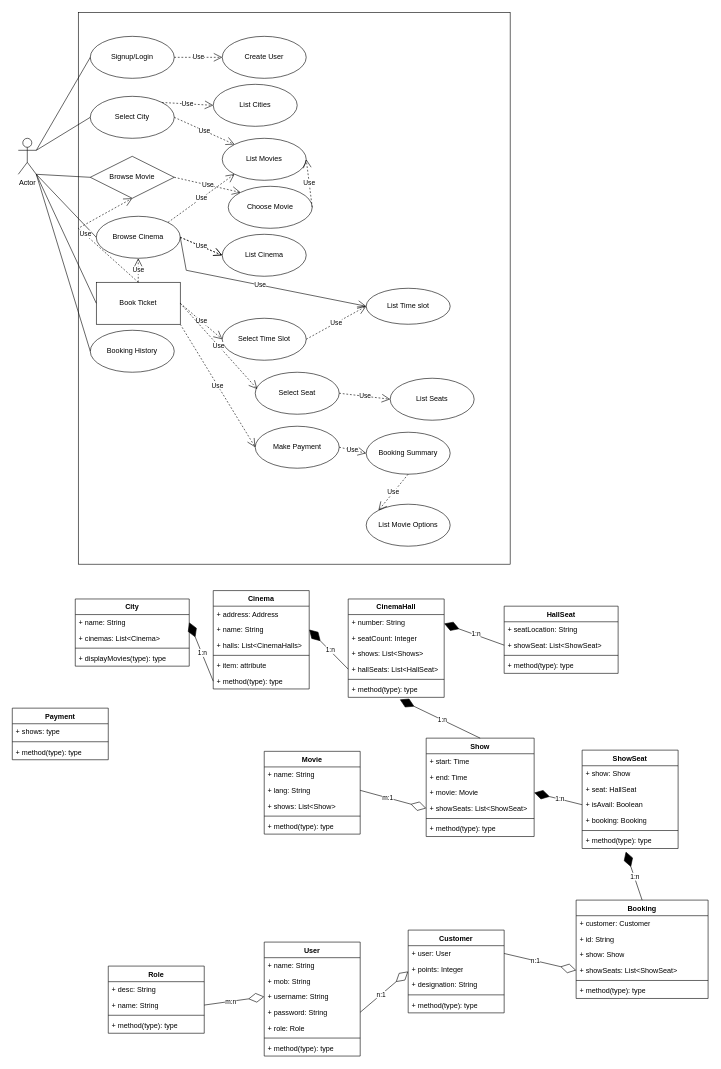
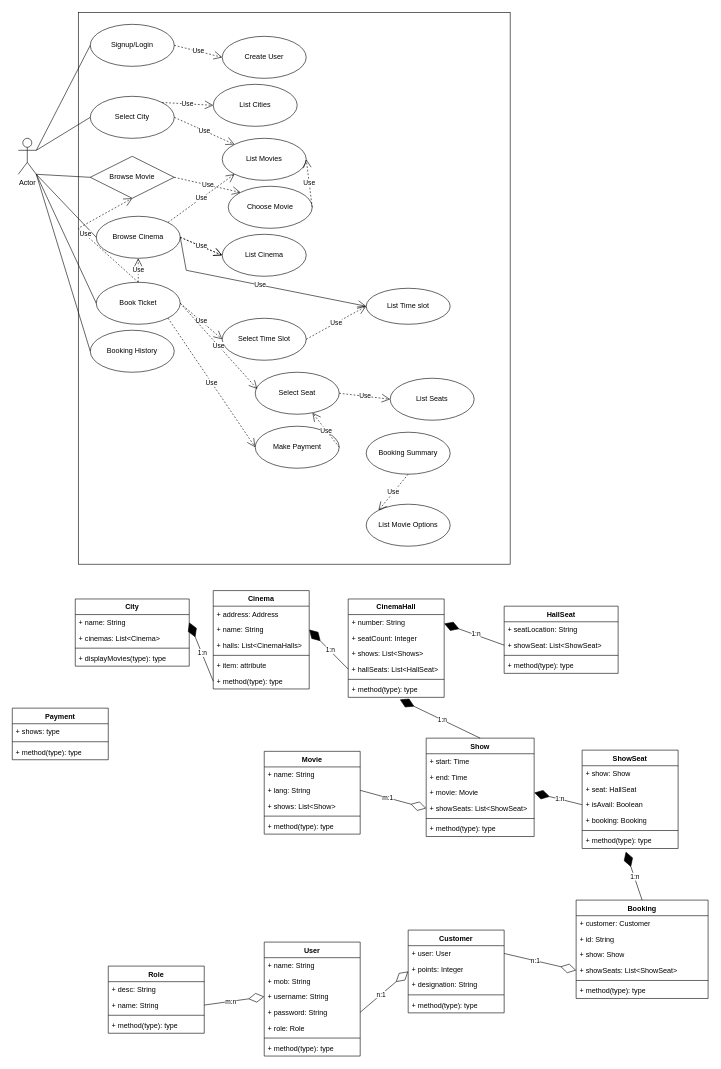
node "Signup/Login": moved (132, 57) -> (132, 45)
node "Book Ticket": shape rectangle -> ellipse
edge "Make Payment" -> "Booking Summary": now "Make Payment" -> "Select Seat"
